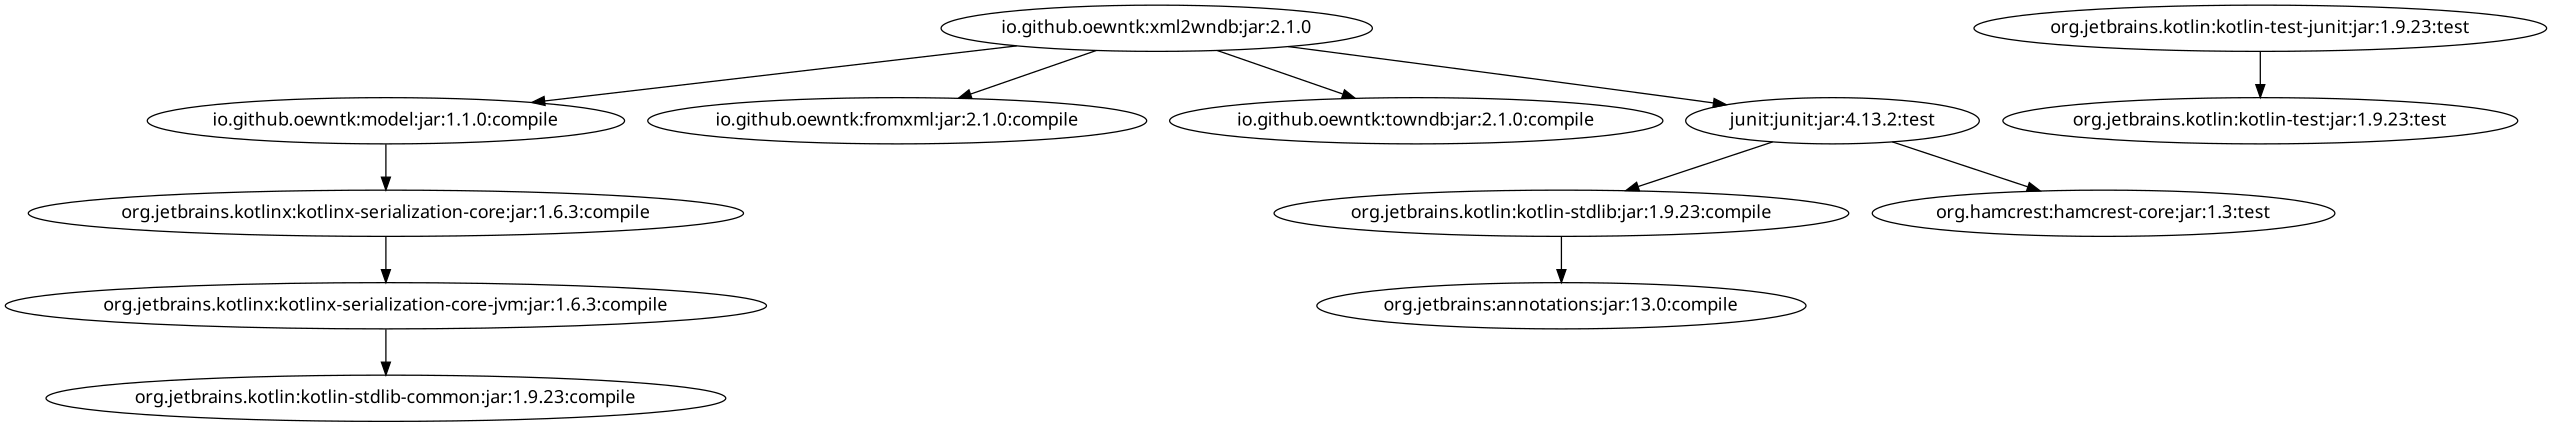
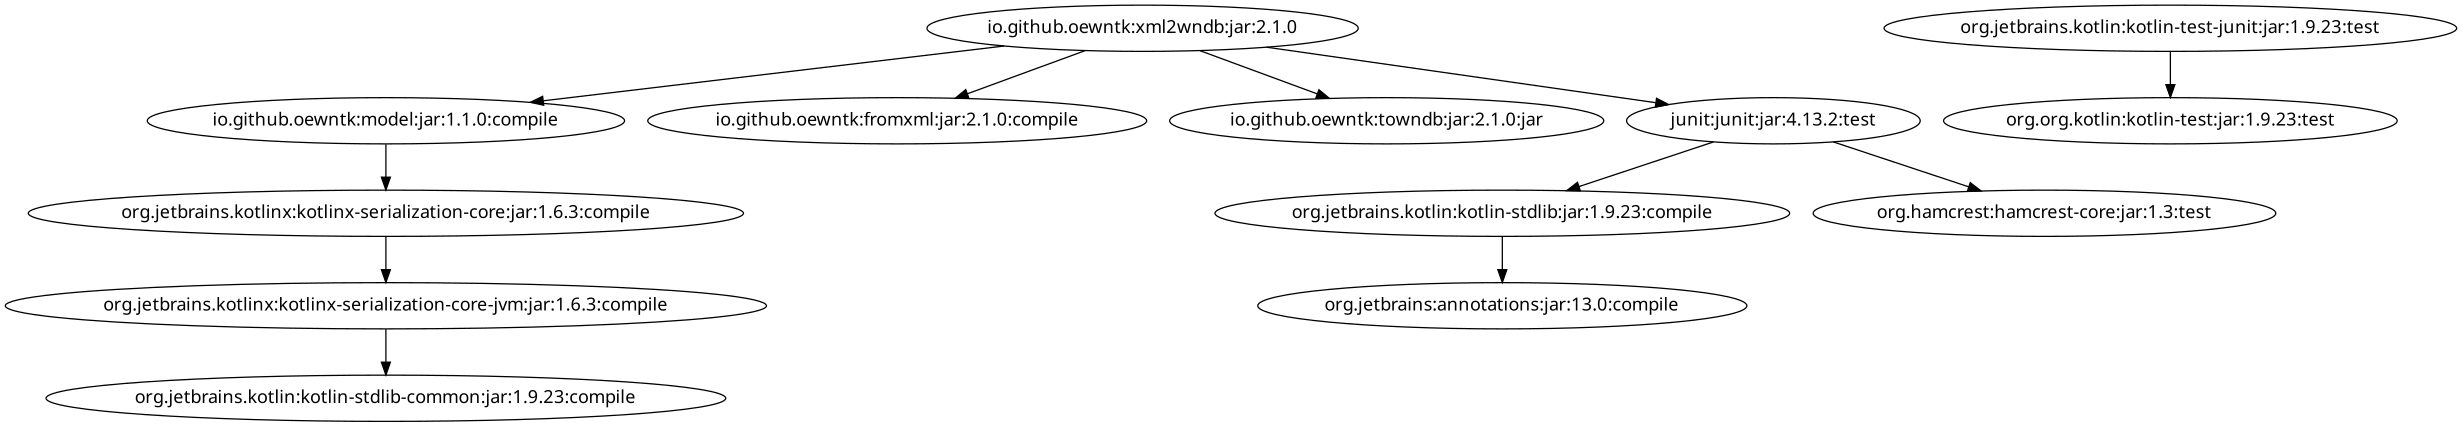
node "io.github.oewntk:towndb:jar:2.1.0:compile": label "io.github.oewntk:towndb:jar:2.1.0:compile" -> "io.github.oewntk:towndb:jar:2.1.0:jar"
node "org.jetbrains.kotlin:kotlin-test:jar:1.9.23:test": label "org.jetbrains.kotlin:kotlin-test:jar:1.9.23:test" -> "org.org.kotlin:kotlin-test:jar:1.9.23:test"
